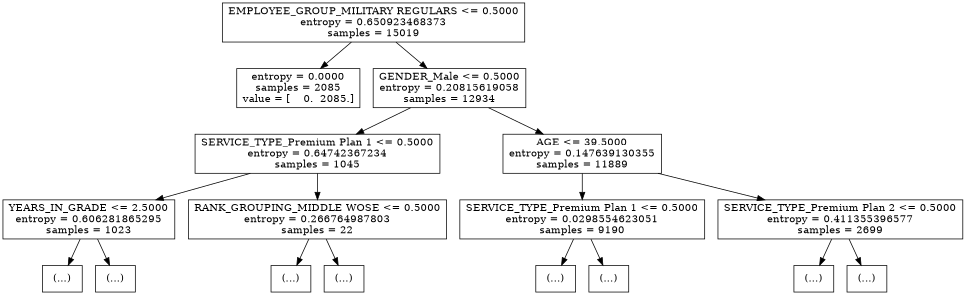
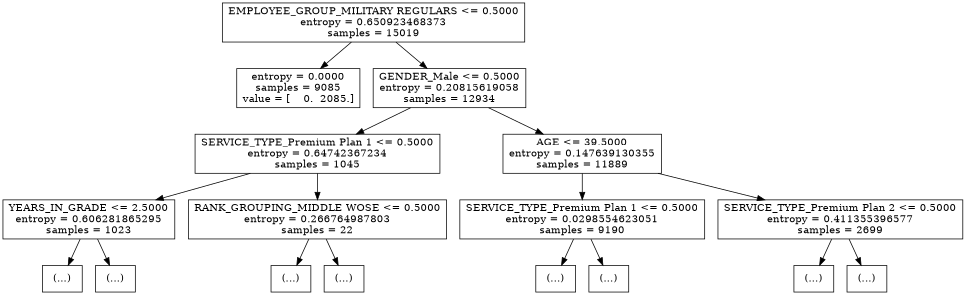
node "entropy = 0.0000 samples = 2085 value = [    0.  2085.]": label "entropy = 0.0000 samples = 2085 value = [    0.  2085.]" -> "entropy = 0.0000 samples = 9085 value = [    0.  2085.]"
